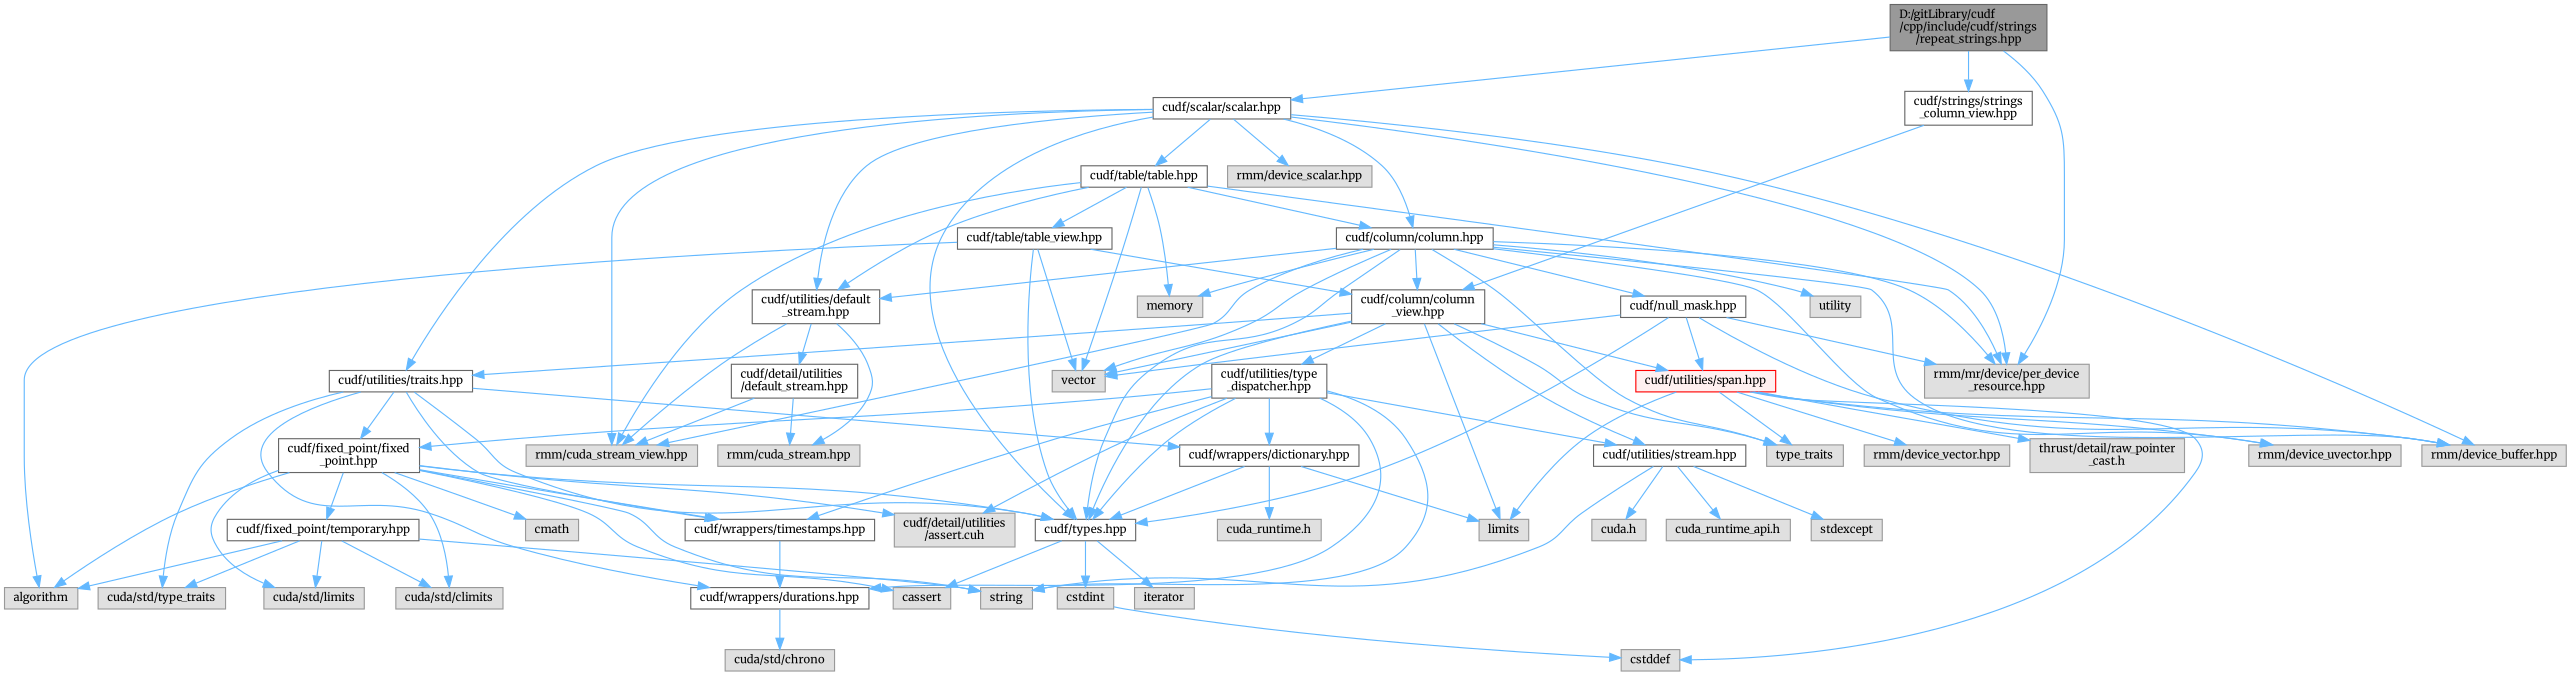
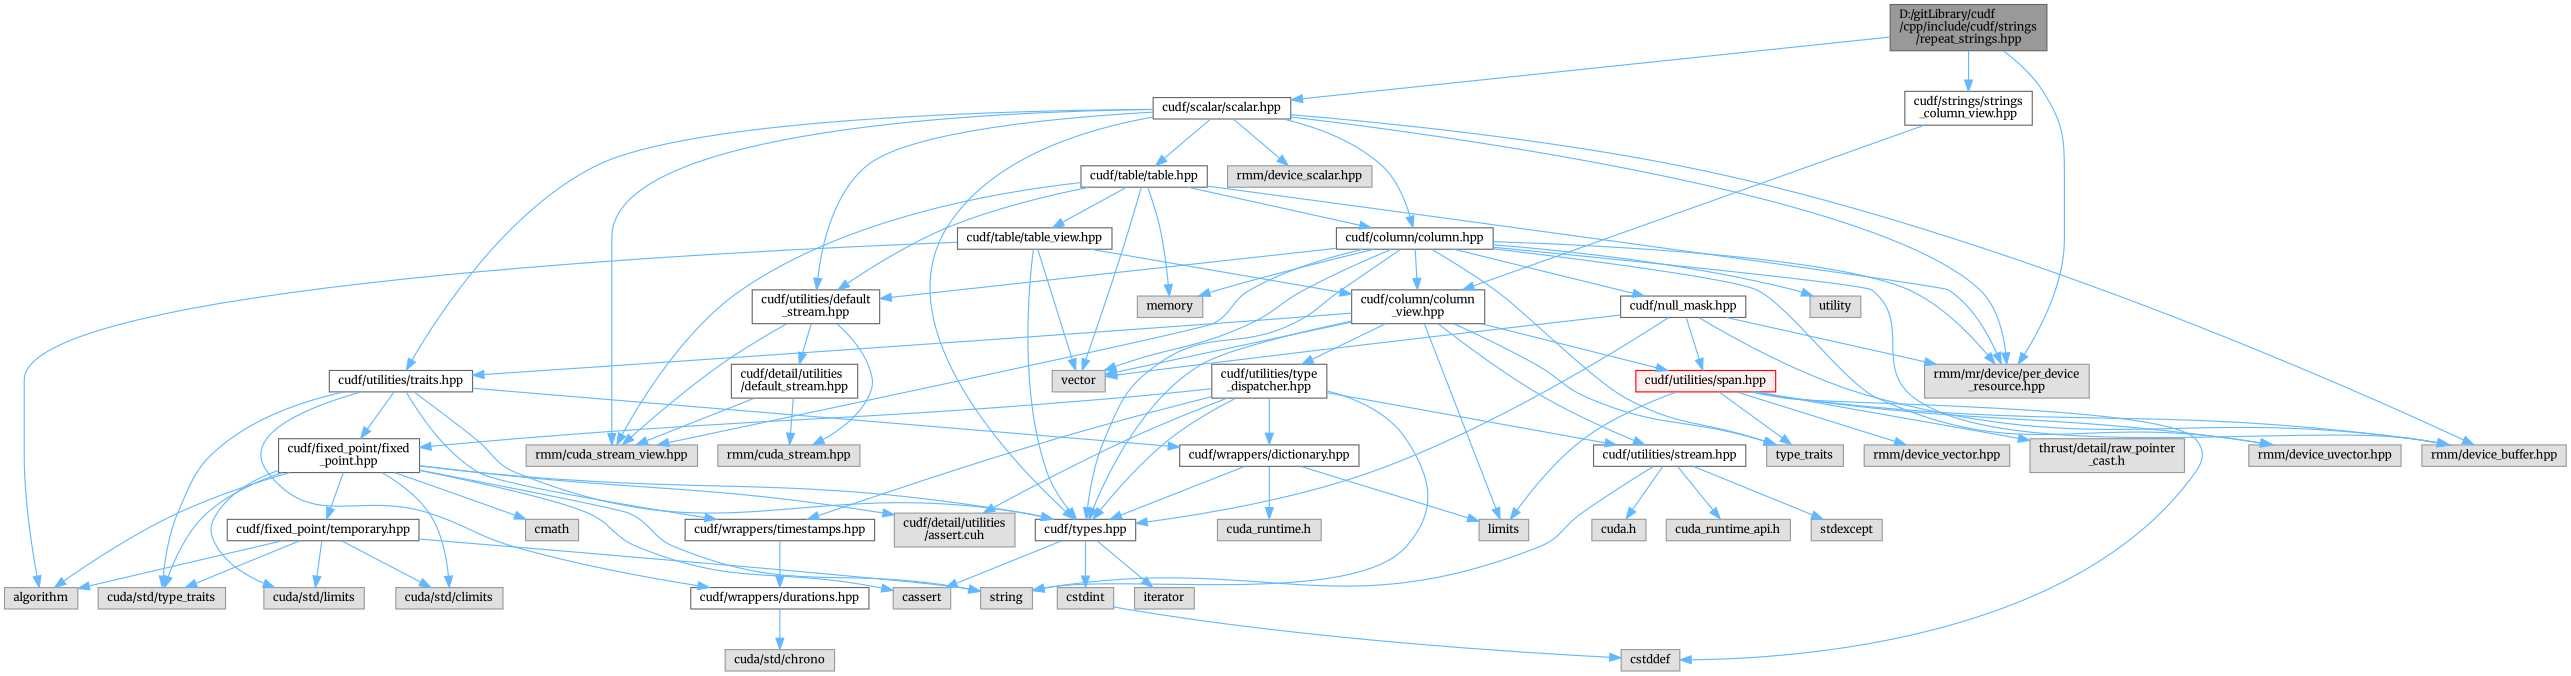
edge "cudf/fixed_point/fixed _point.hpp" -> "cudf/wrappers/timestamps.hpp": now "cudf/fixed_point/fixed _point.hpp" -> "cuda/std/type_traits"
edge "cudf/utilities/type _dispatcher.hpp" -> "cudf/wrappers/durations.hpp": removed
